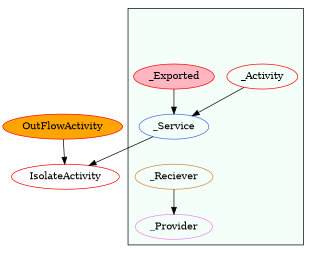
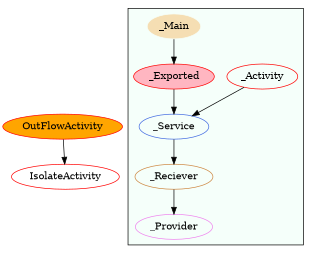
node "_Main": added
edge "_Service" -> "IsolateActivity": now "_Service" -> "_Reciever"
